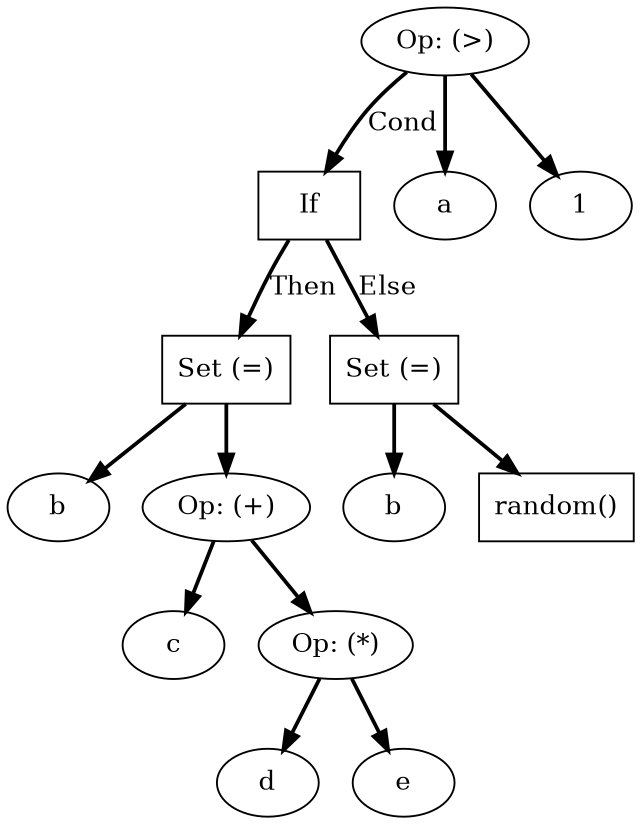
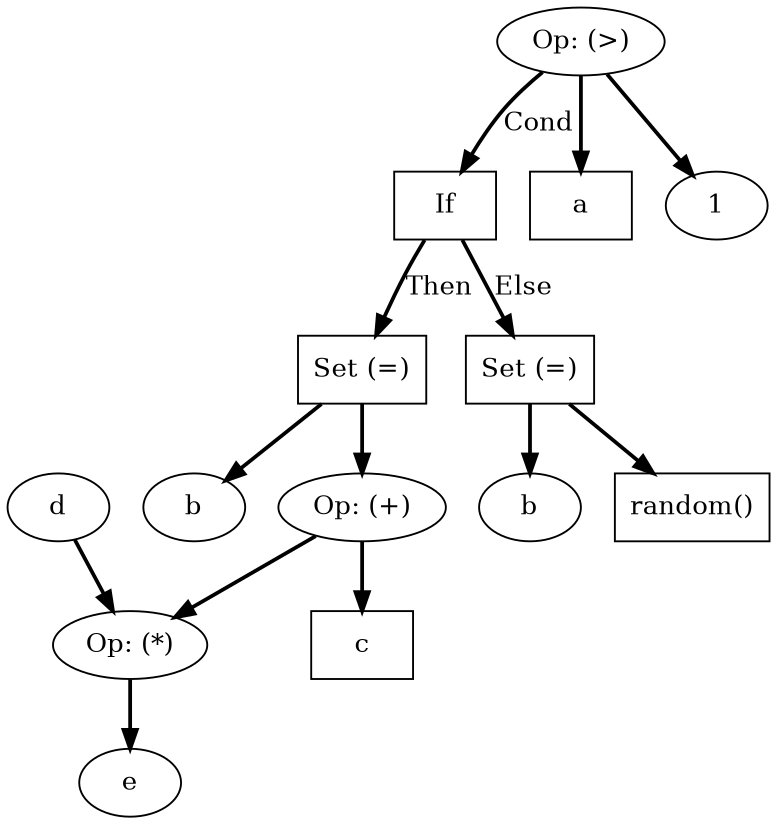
node "a": shape ellipse -> box
node "c": shape ellipse -> box
edge "Op: (*)" -> "d": reversed
